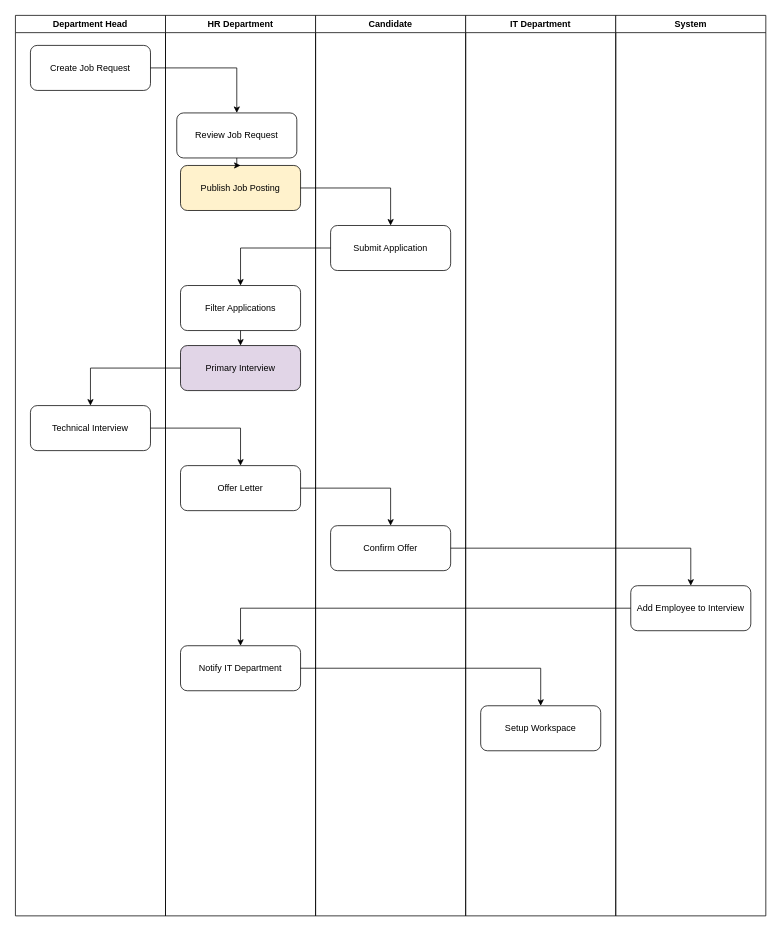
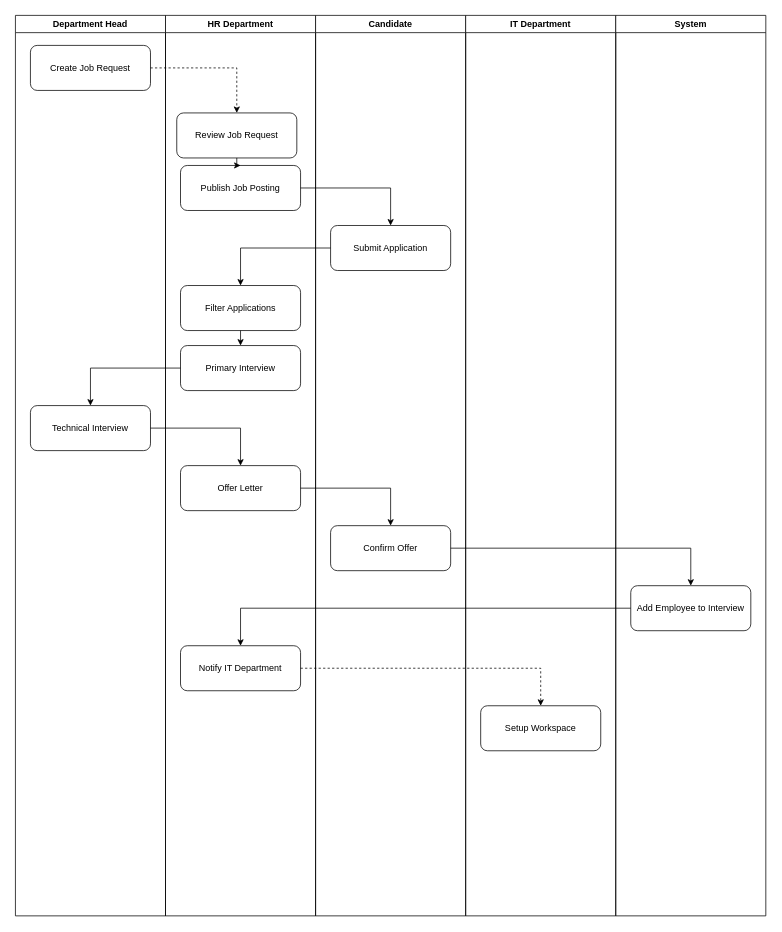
edge "Create Job Request" -> "Review Job Request": style solid -> dashed
node "Publish Job Posting": fillcolor #fff2cc -> #ffffff
node "Primary Interview": fillcolor #e1d5e7 -> #ffffff
edge "Notify IT Department" -> "Setup Workspace": style solid -> dashed
